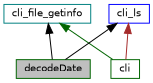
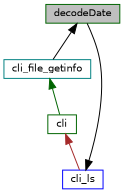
edge "decodeDate" -> "cli_file_getinfo": reversed
edge "cli" -> "cli_ls": reversed
